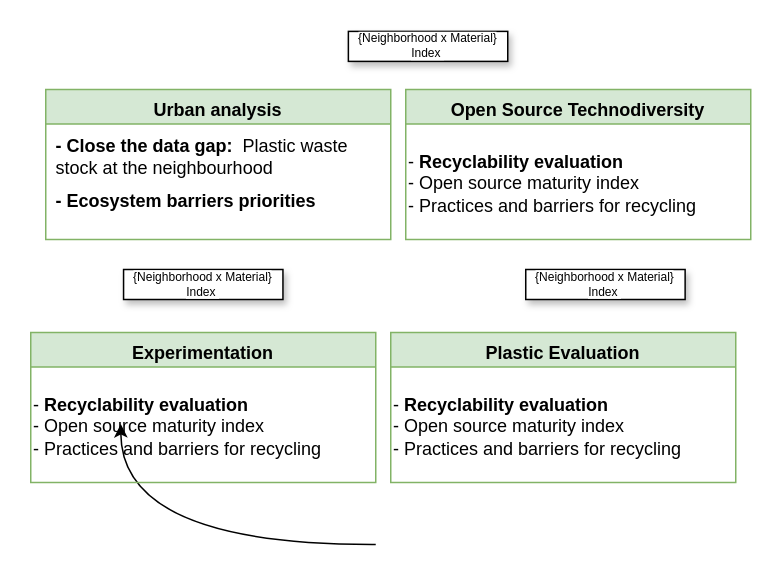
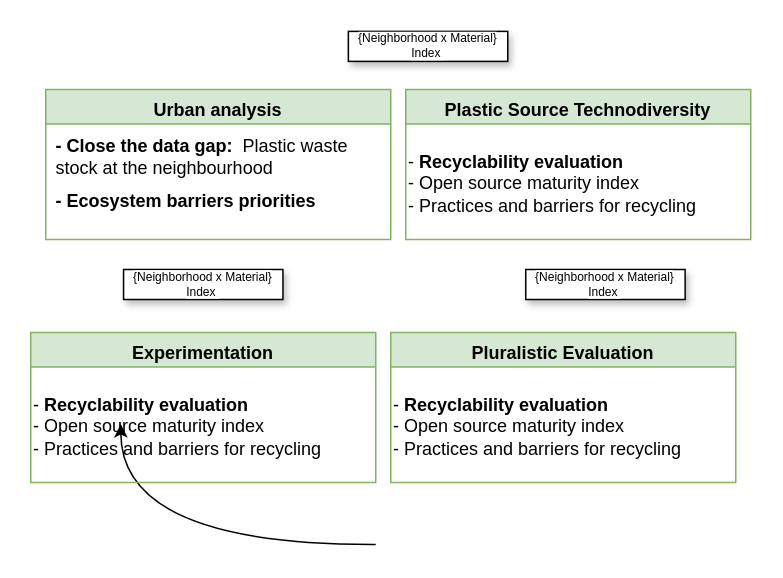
node "Open Source Technodiversity": label "Open Source Technodiversity" -> "Plastic Source Technodiversity"
node "Plastic Evaluation": label "Plastic Evaluation" -> "Pluralistic Evaluation"
